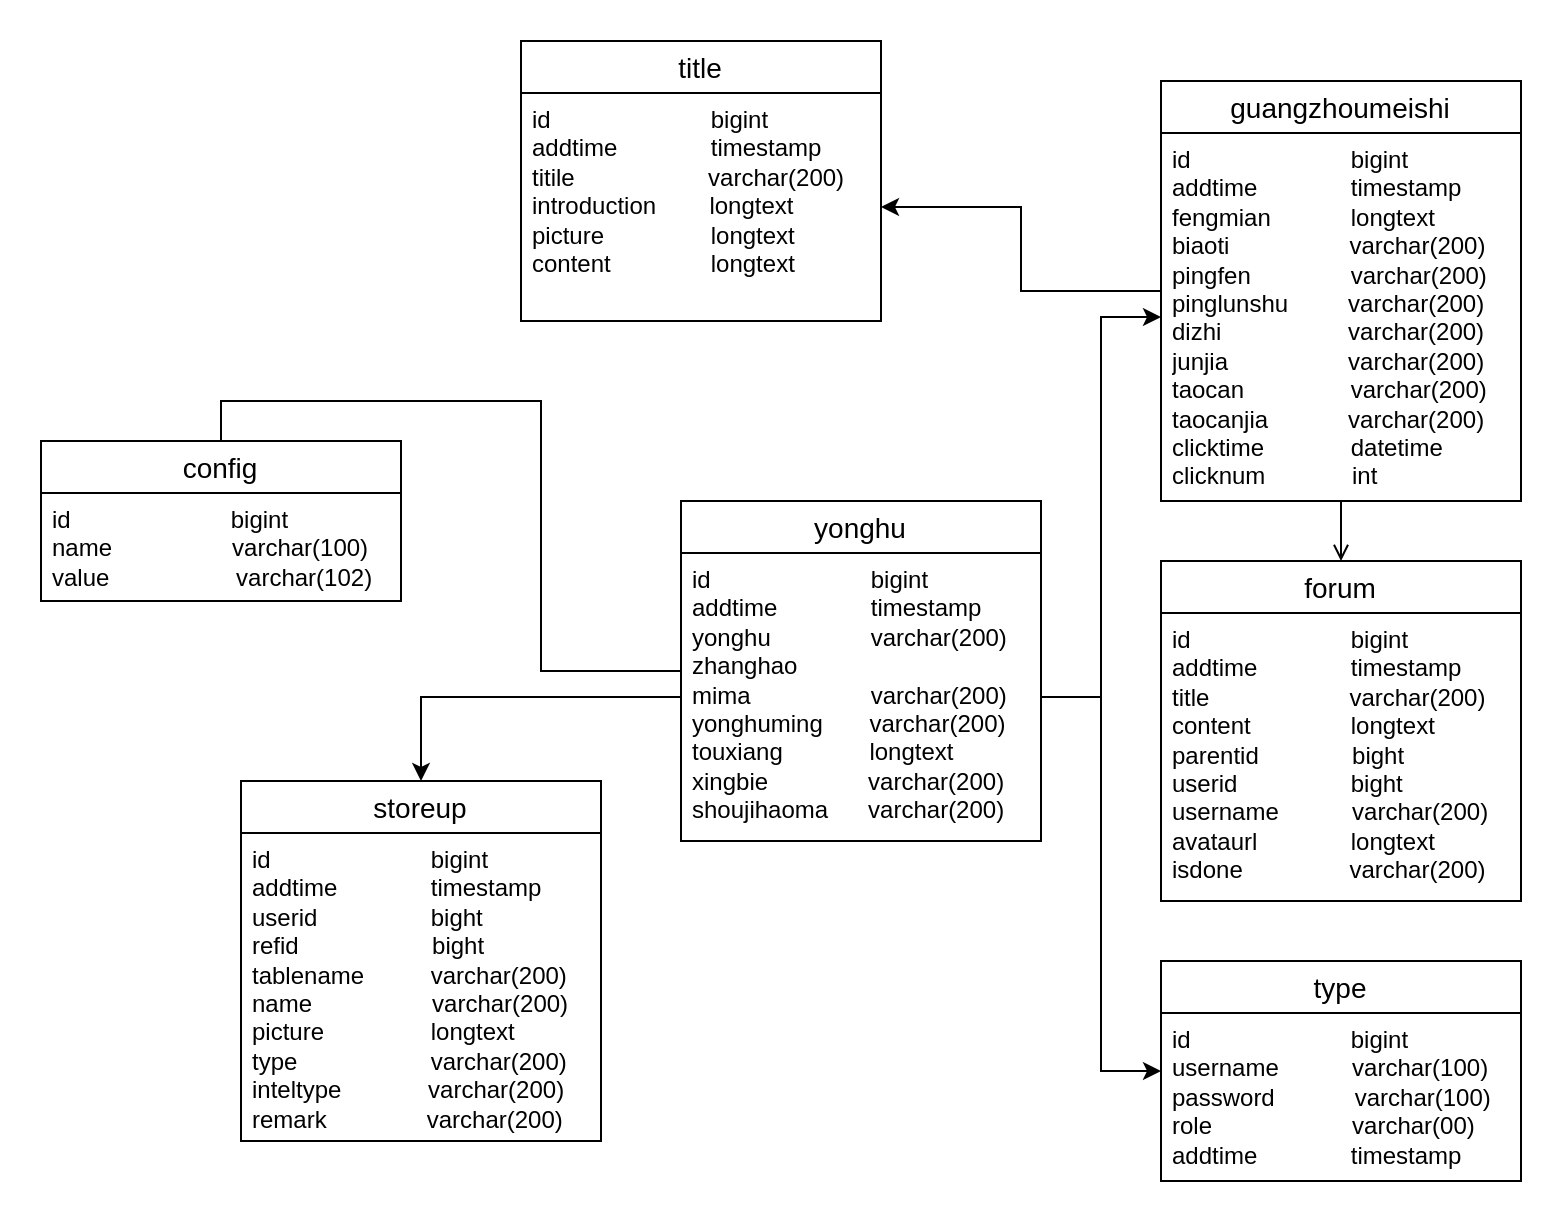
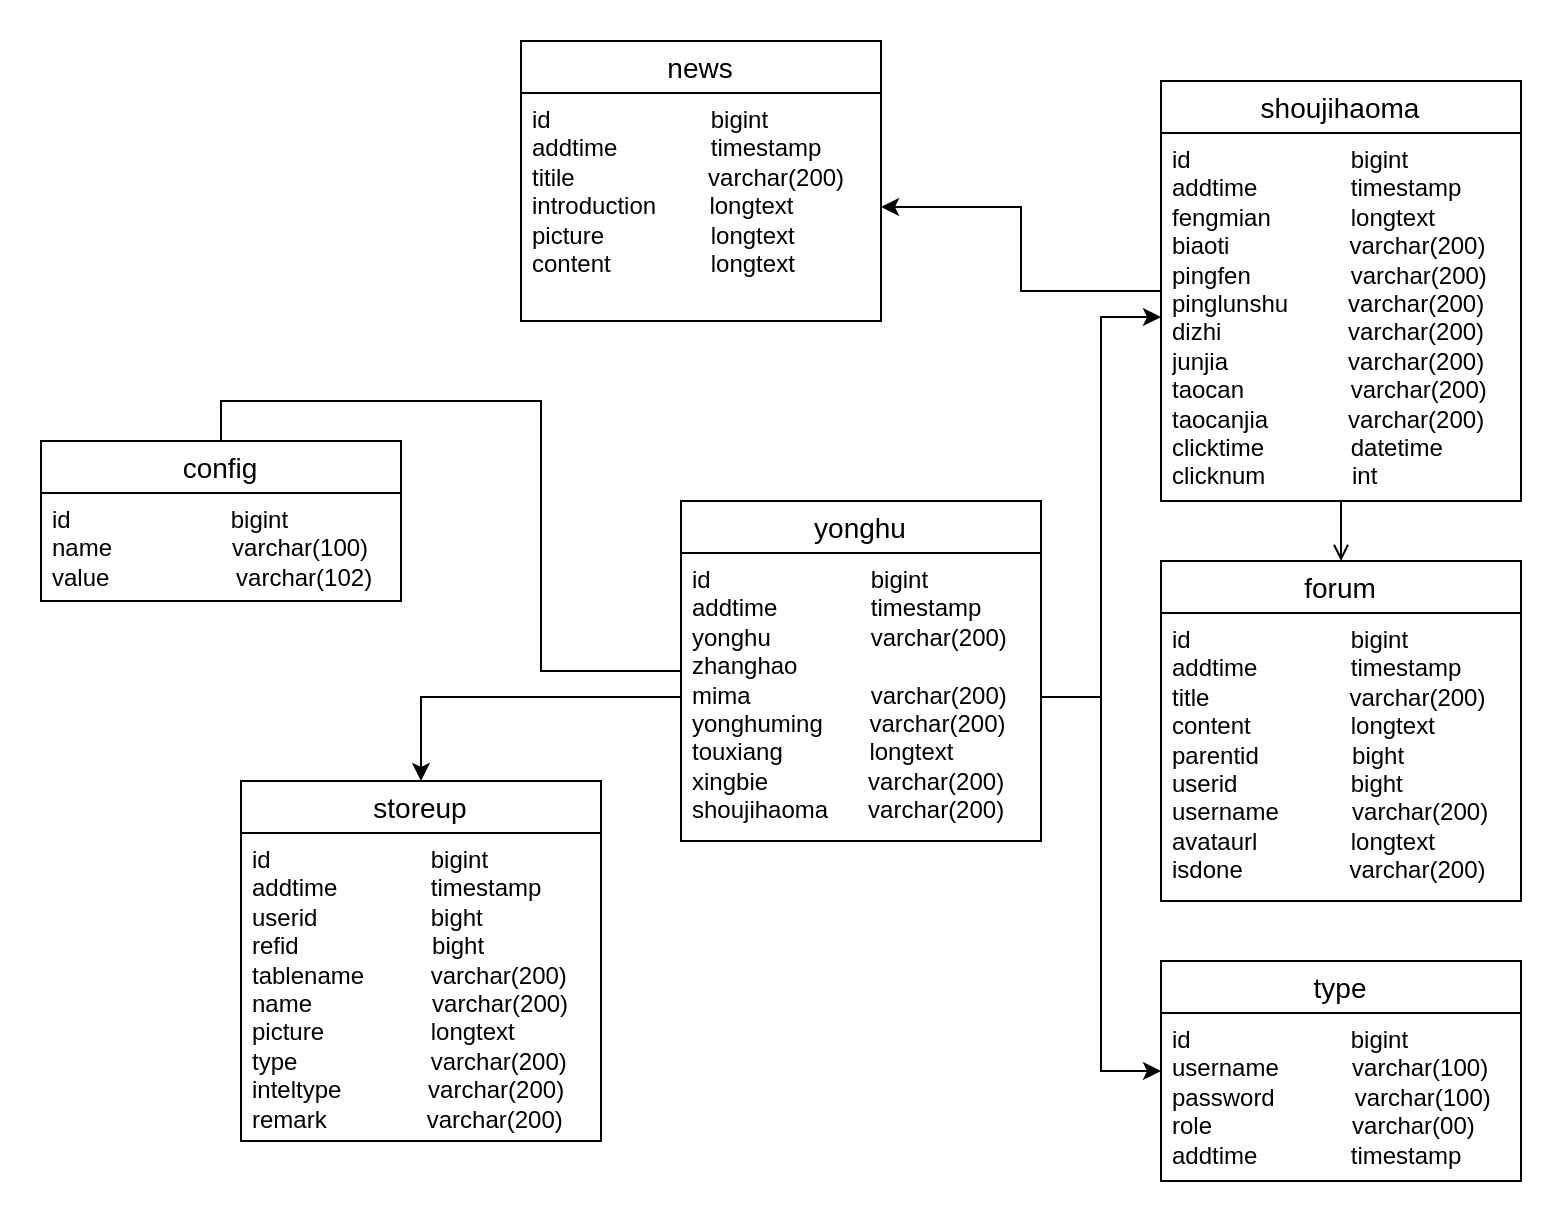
node "title": label "title" -> "news"
node "guangzhoumeishi": label "guangzhoumeishi" -> "shoujihaoma"
